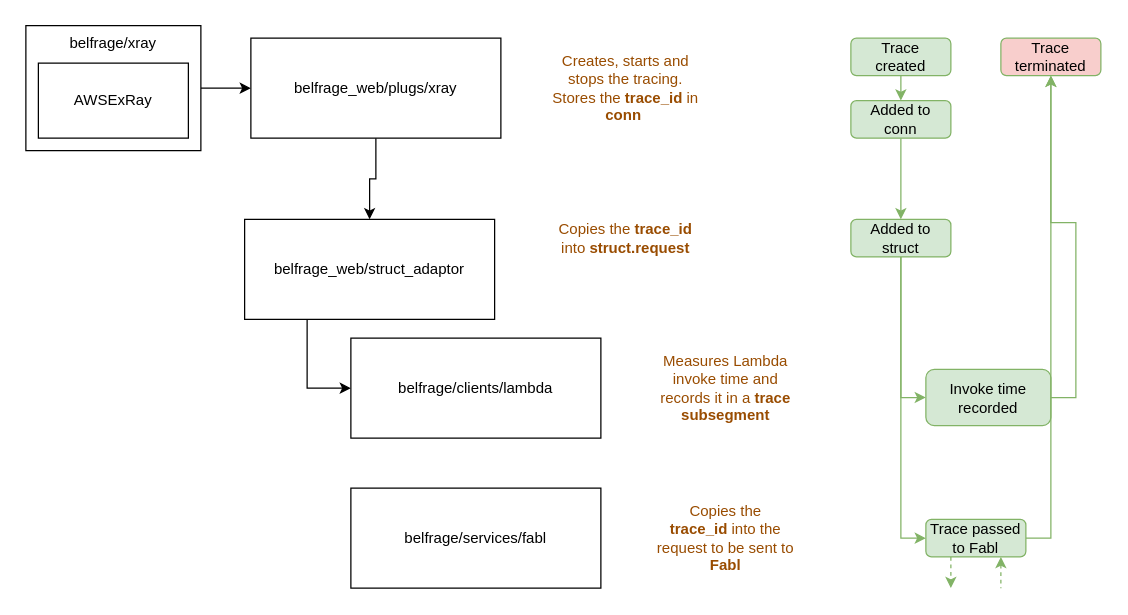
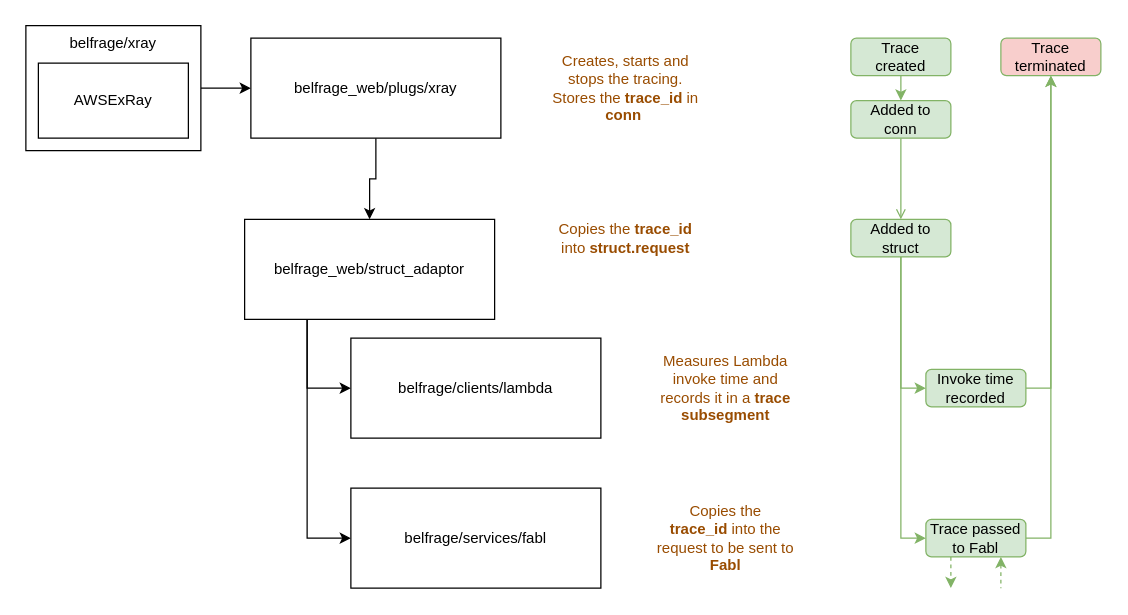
edge "Added to conn" -> "Added to struct": arrowhead classic -> open
node "Invoke time recorded": size 125x56 -> 100x38
edge "belfrage_web/struct_adaptor" -> "belfrage/services/fabl": added
